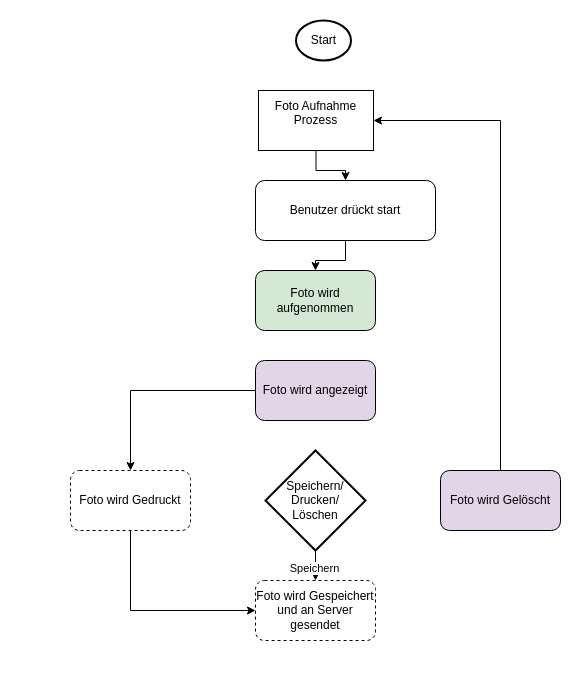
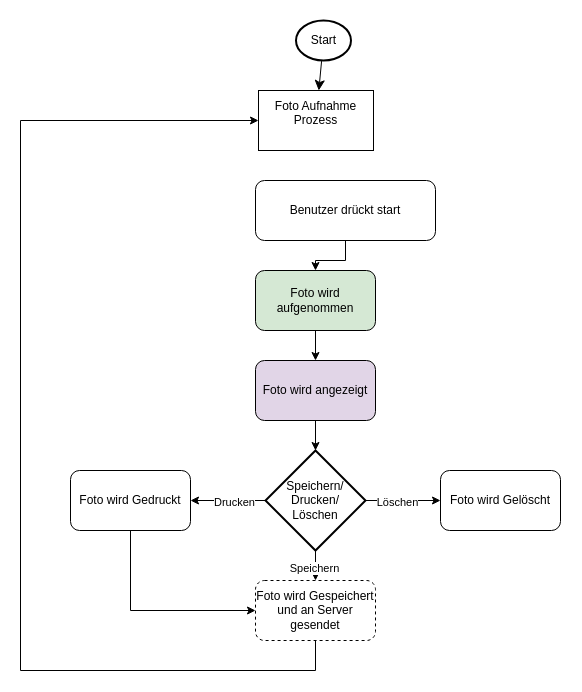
edge "Start" -> "Foto Aufnahme Prozess": added
edge "Foto Aufnahme Prozess" -> "Benutzer drückt start": removed
edge "Foto wird Gelöscht" -> "Foto Aufnahme Prozess": removed
edge "Foto wird aufgenommen" -> "Foto wird angezeigt": added
edge "Foto wird angezeigt" -> "Foto wird Gedruckt": now "Foto wird angezeigt" -> "Speichern/ Drucken/ Löschen"
edge "Foto wird Gespeichert und an Server gesendet" -> "Foto Aufnahme Prozess": added
node "Foto wird Gedruckt": style dashed -> solid
edge "Speichern/ Drucken/ Löschen" -> "Foto wird Gedruckt": added, label "Drucken"
edge "Speichern/ Drucken/ Löschen" -> "Foto wird Gelöscht": added, label "Löschen"
node "Foto wird Gelöscht": fillcolor #e1d5e7 -> #ffffff
